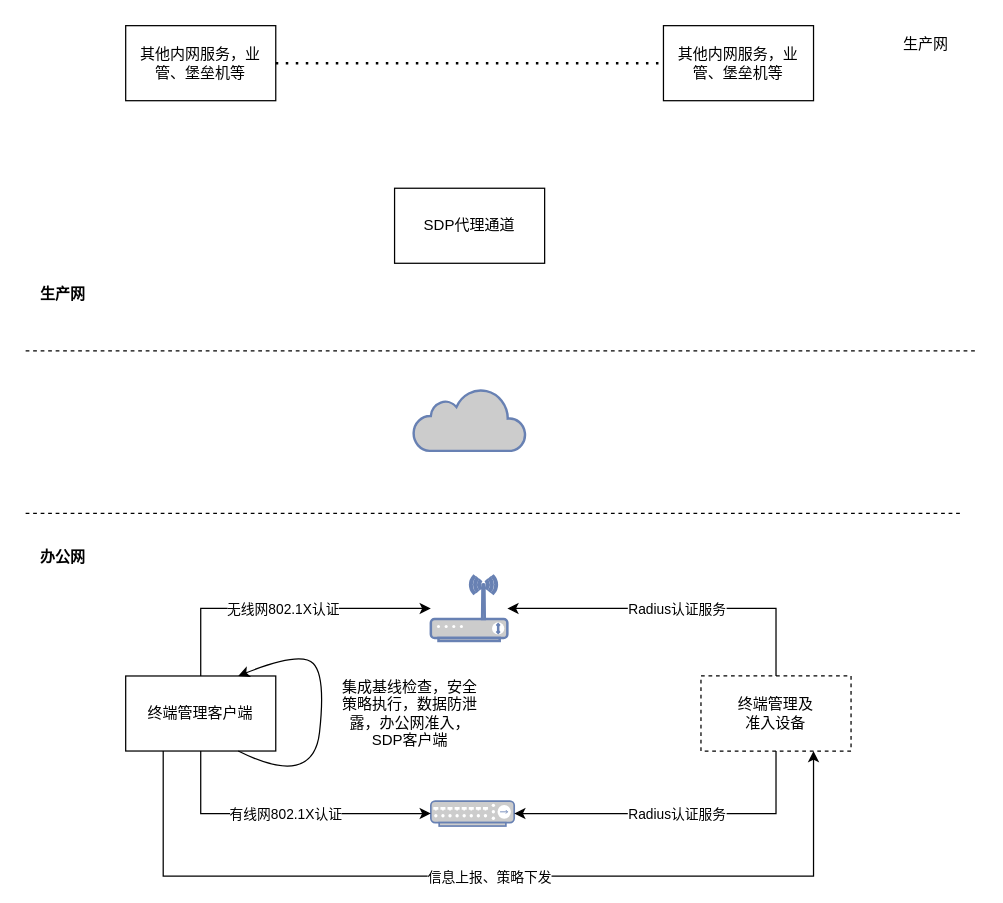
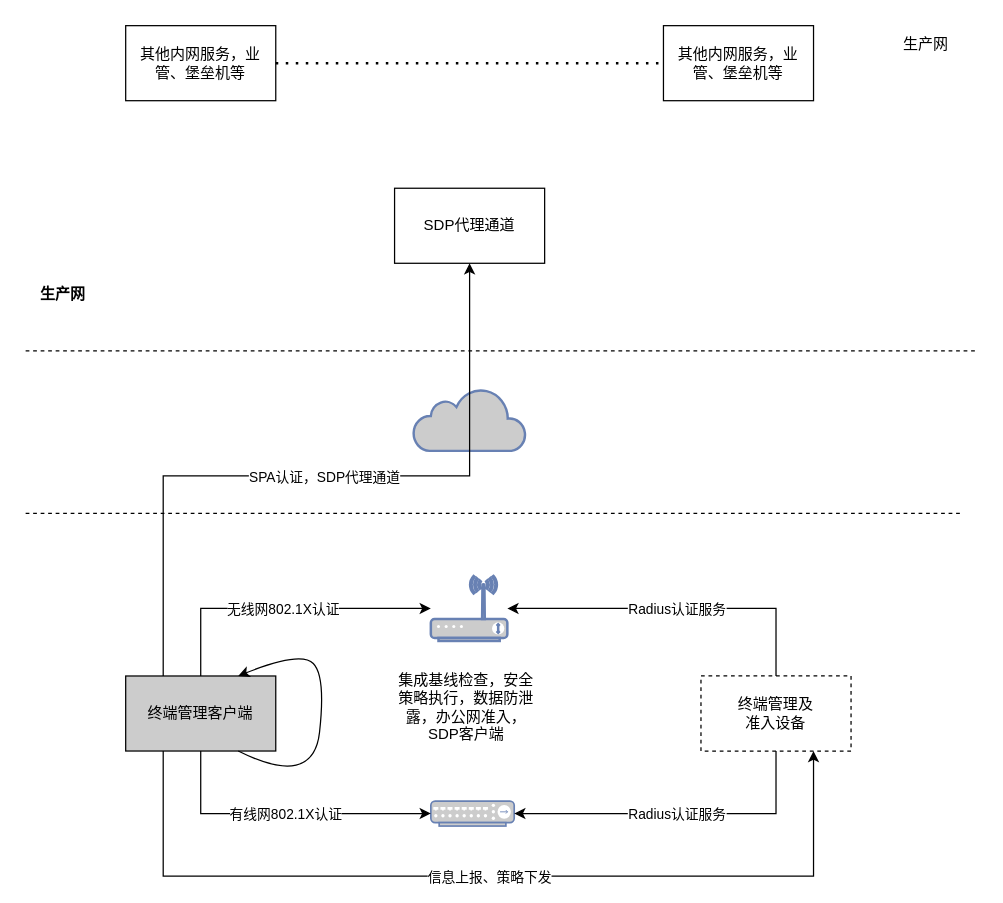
edge "终端管理客户端" -> "SDP代理通道": added, label "SPA认证，SDP代理通道"
node "办公网": removed
node "终端管理客户端": fillcolor #ffffff -> #cccccc
node "集成基线检查，安全策略执行，数据防泄露，办公网准入，SDP客户端": moved (410, 713) -> (466, 707)
